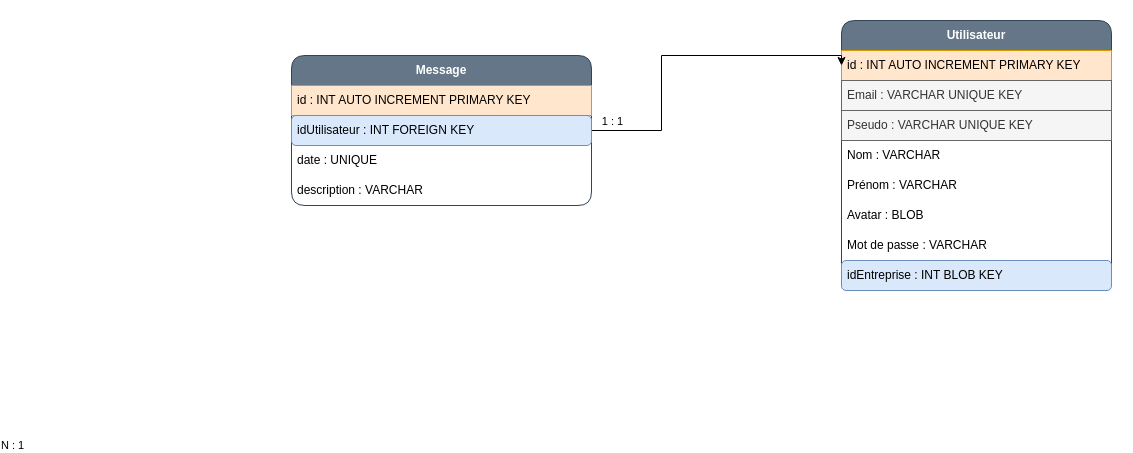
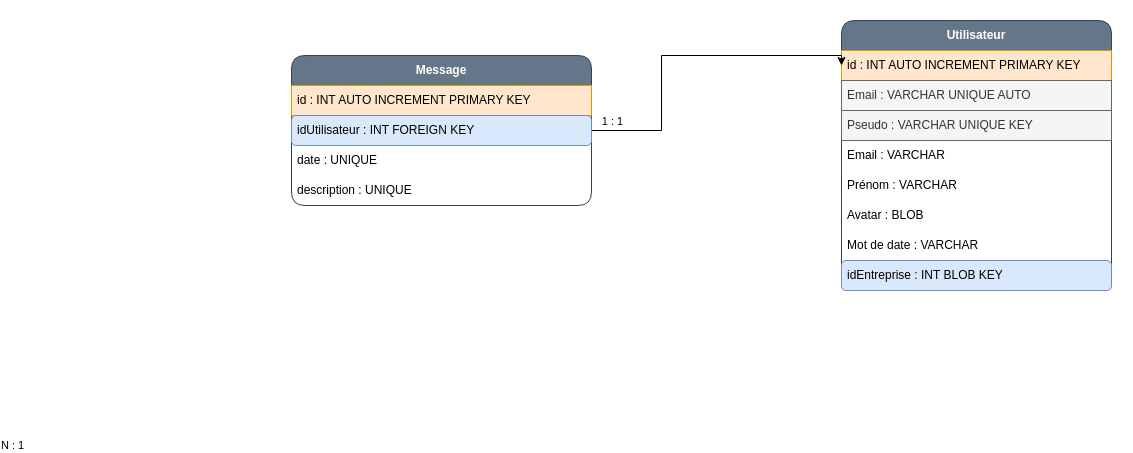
node "Email : VARCHAR UNIQUE KEY": label "Email : VARCHAR UNIQUE KEY" -> "Email : VARCHAR UNIQUE AUTO"
node "Nom : VARCHAR": label "Nom : VARCHAR" -> "Email : VARCHAR"
node "description : VARCHAR": label "description : VARCHAR" -> "description : UNIQUE"
node "Mot de passe : VARCHAR": label "Mot de passe : VARCHAR" -> "Mot de date : VARCHAR"
